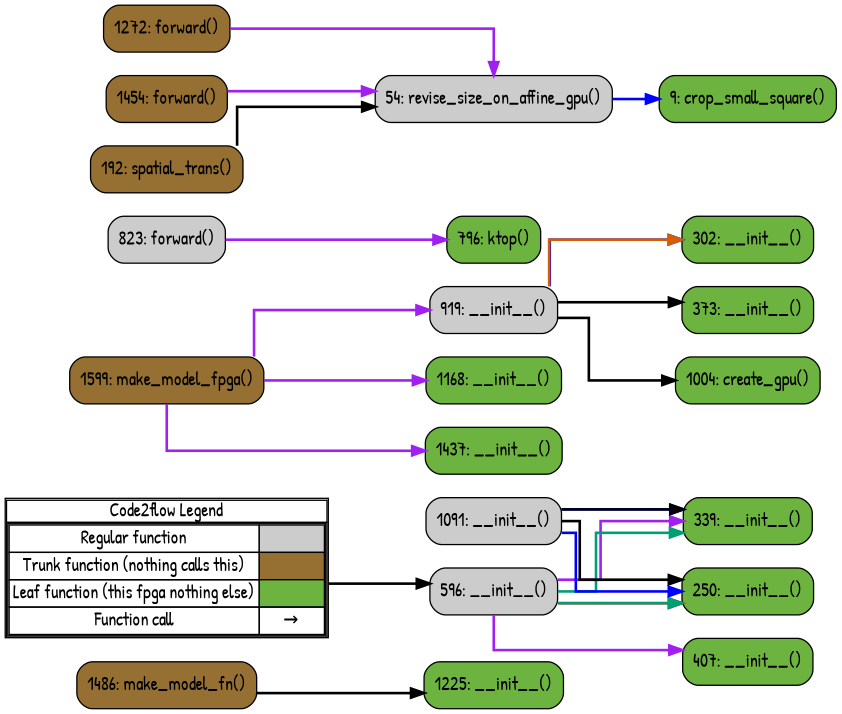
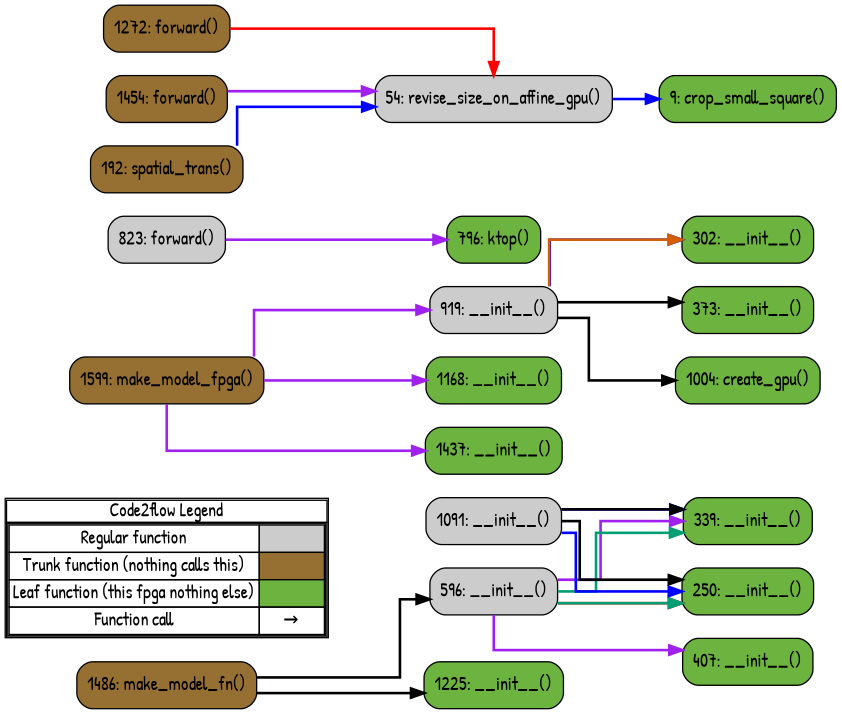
edge "1272: forward()" -> "54: revise_size_on_affine_gpu()": color purple -> red
edge "192: spatial_trans()" -> "54: revise_size_on_affine_gpu()": color black -> blue
edge "Code2flow Legend" -> "596: __init__()": now "1486: make_model_fn()" -> "596: __init__()"
